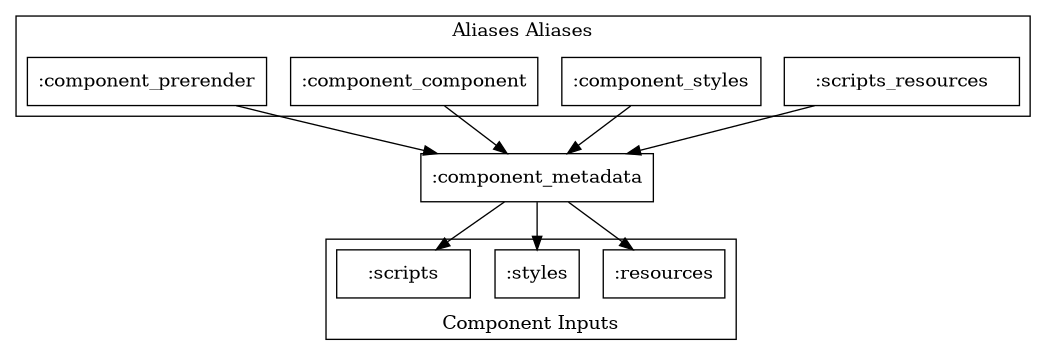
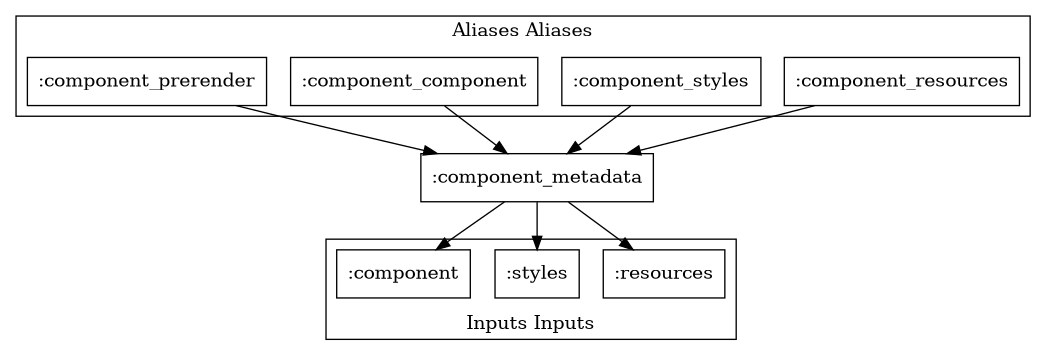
node ":scripts_resources": label ":scripts_resources" -> ":component_resources"
node ":scripts": label ":scripts" -> ":component"
cluster "Component Inputs": label "Component Inputs" -> "Inputs Inputs"
